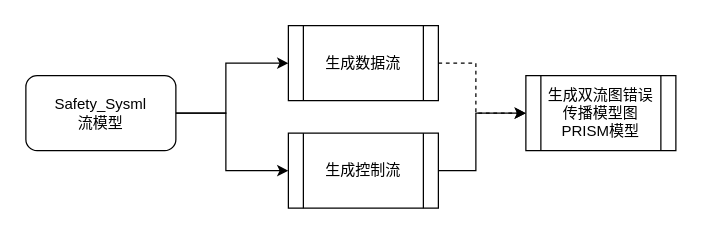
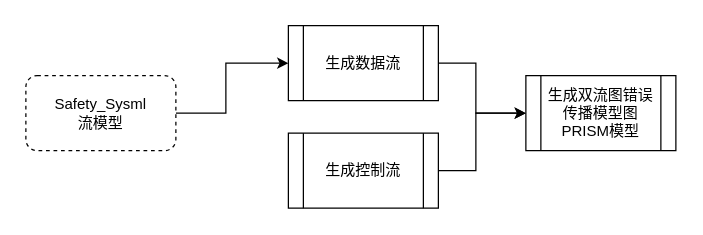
edge "生成数据流" -> "生成双流图错误传播模型图PRISM模型": style dashed -> solid
node "Safety_Sysml 流模型": style solid -> dashed
edge "Safety_Sysml 流模型" -> "生成控制流": removed
